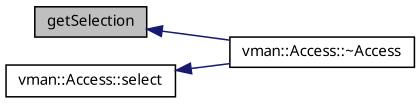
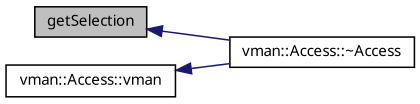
node "vman::Access::select": label "vman::Access::select" -> "vman::Access::vman"
